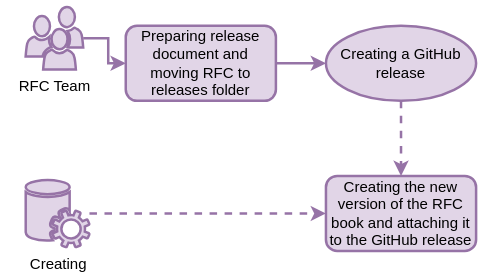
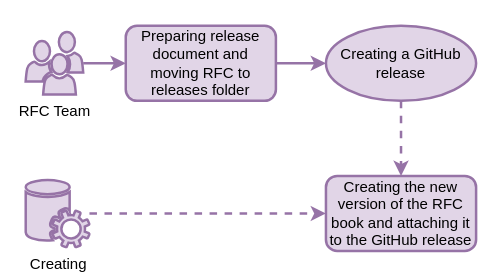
node "RFC Team": moved (54, 38) -> (54, 63)
